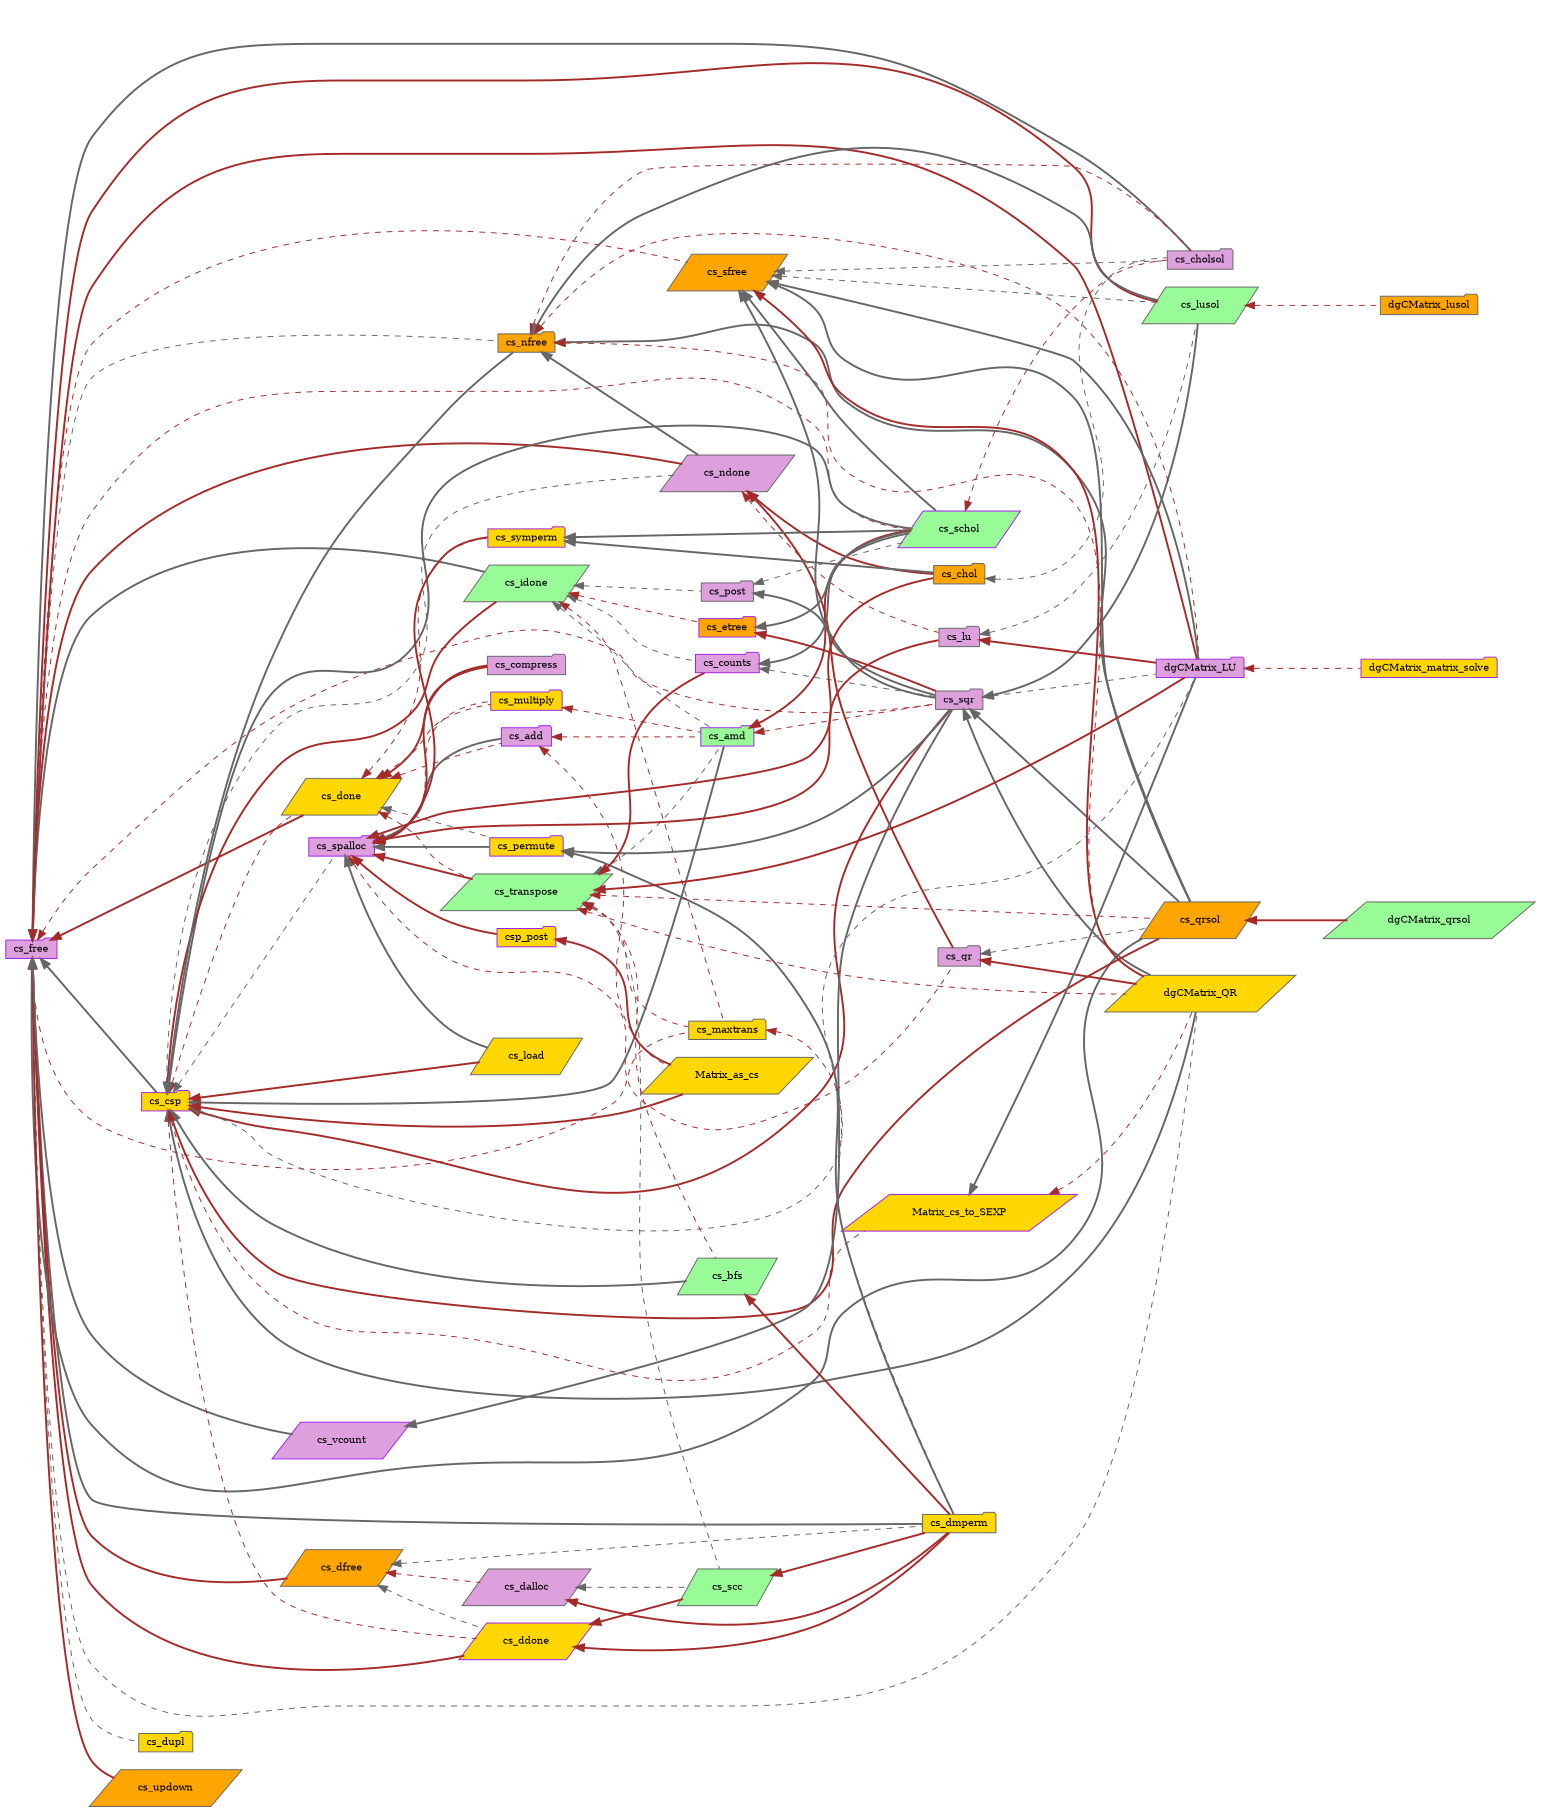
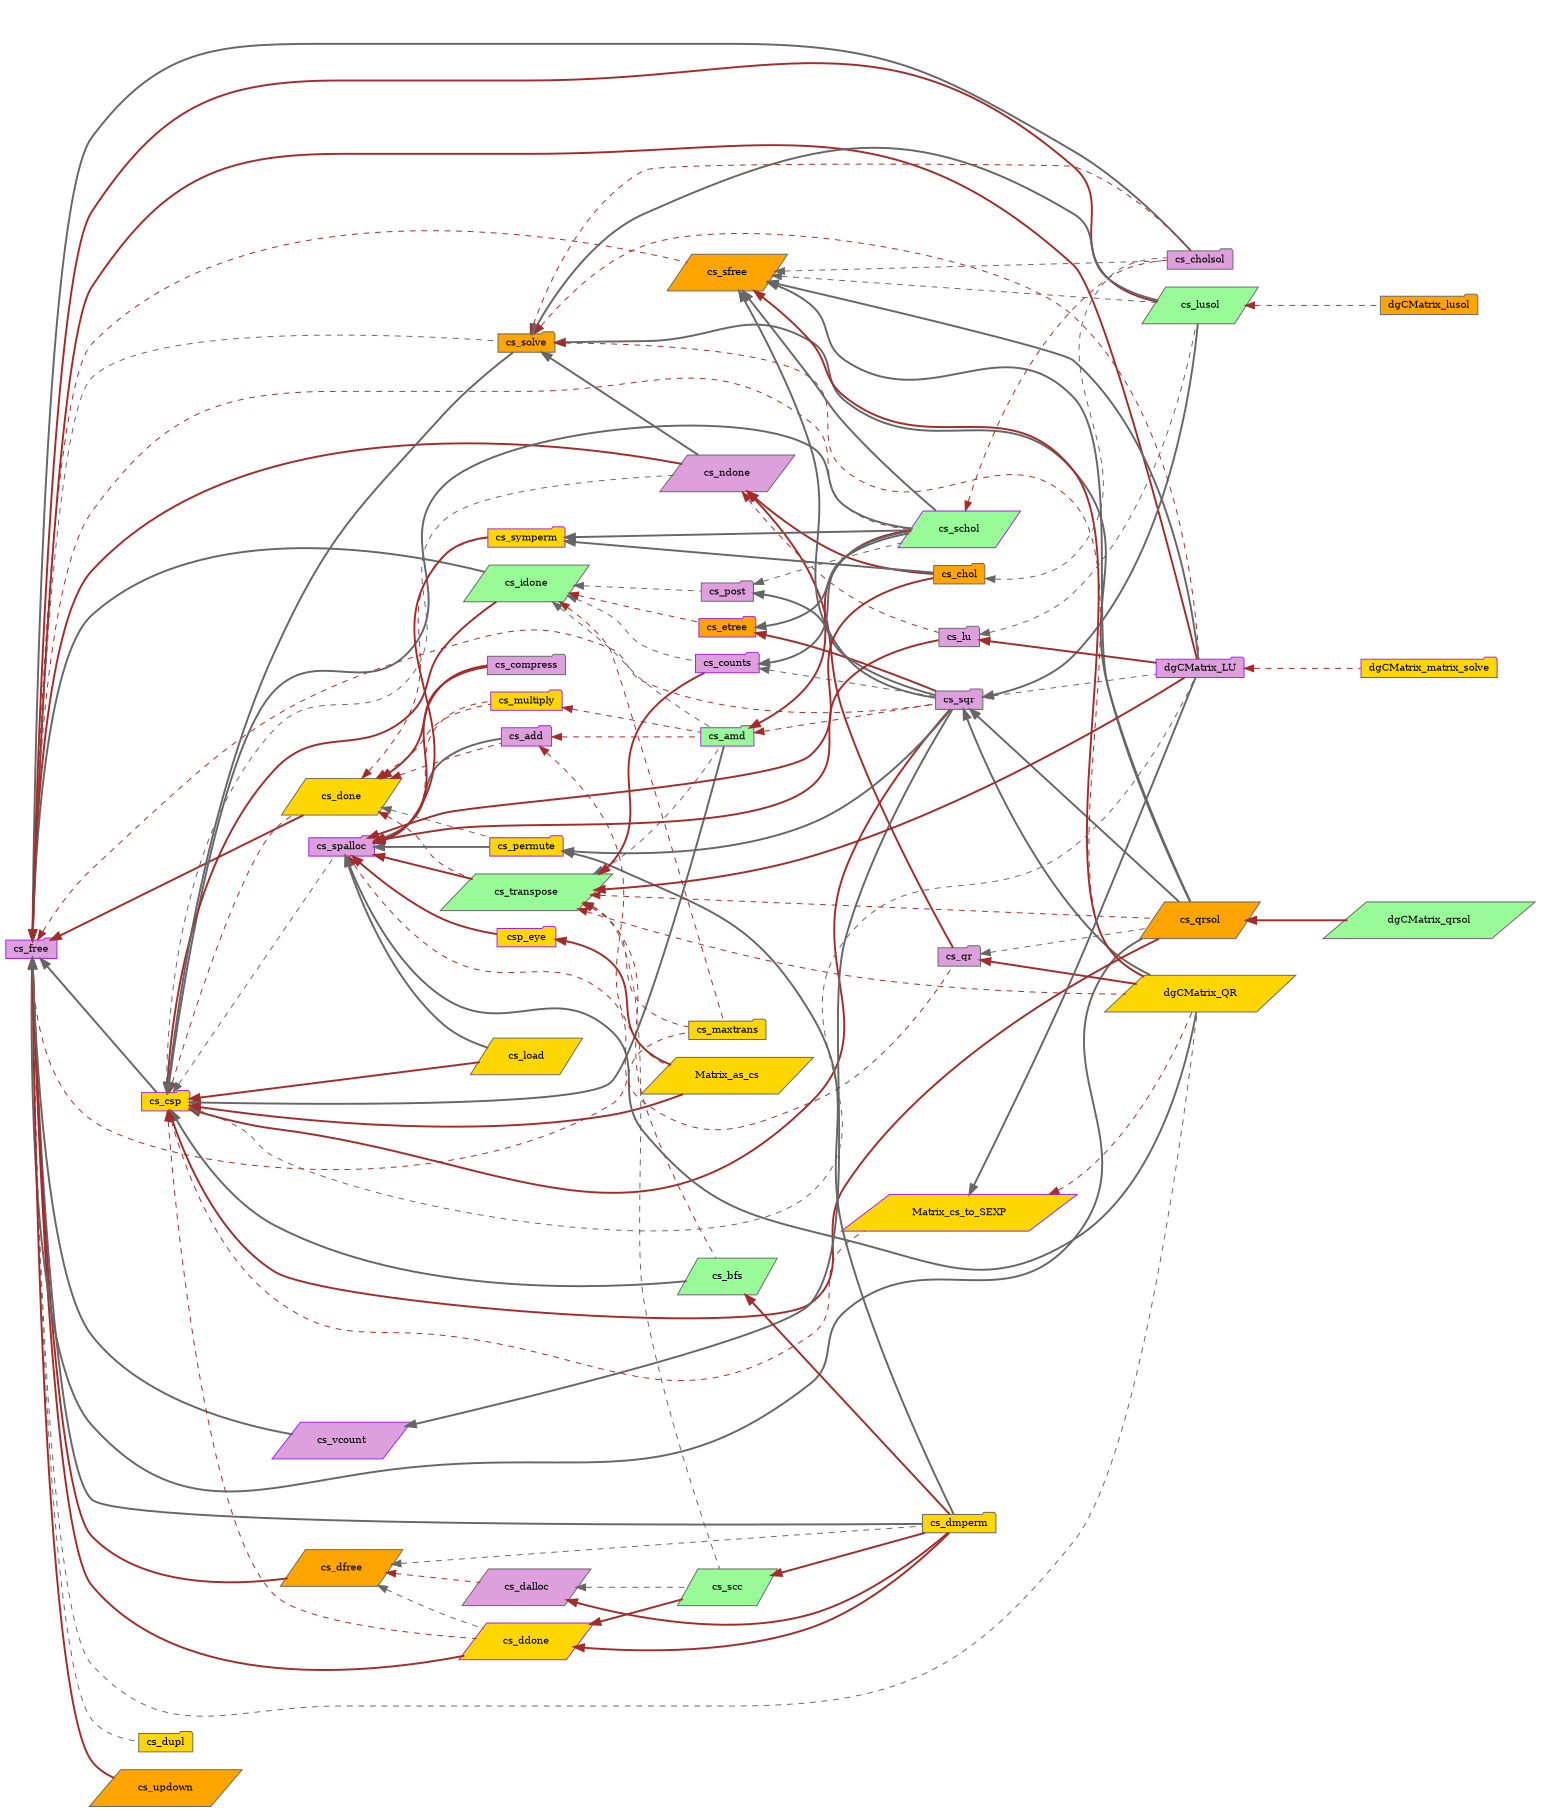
node "cs_nfree": label "cs_nfree" -> "cs_solve"
node "csp_post": label "csp_post" -> "csp_eye"
edge "cs_dmperm" -> "cs_maxtrans": removed
edge "dgCMatrix_QR" -> "cs_csp": now "dgCMatrix_QR" -> "cs_spalloc"
